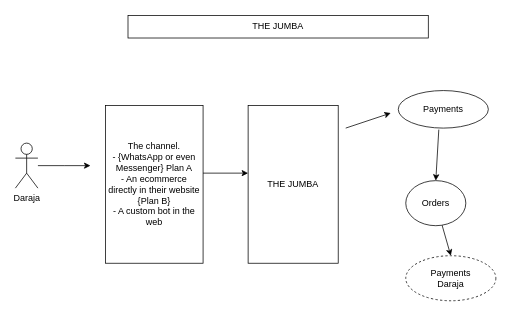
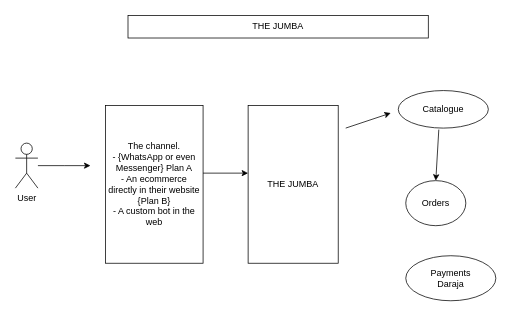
node "Payments": label "Payments" -> "Catalogue"
node "Daraja": label "Daraja" -> "User"
edge "Orders" -> "Payments Daraja": removed
node "Payments Daraja": style dashed -> solid
